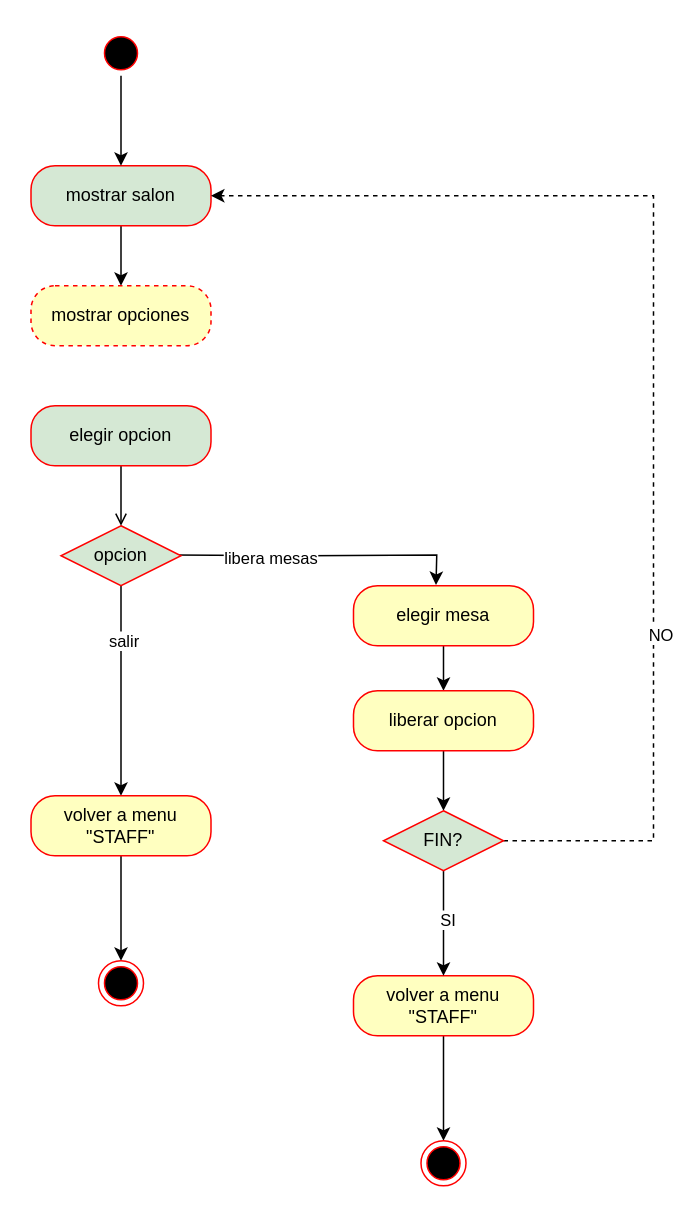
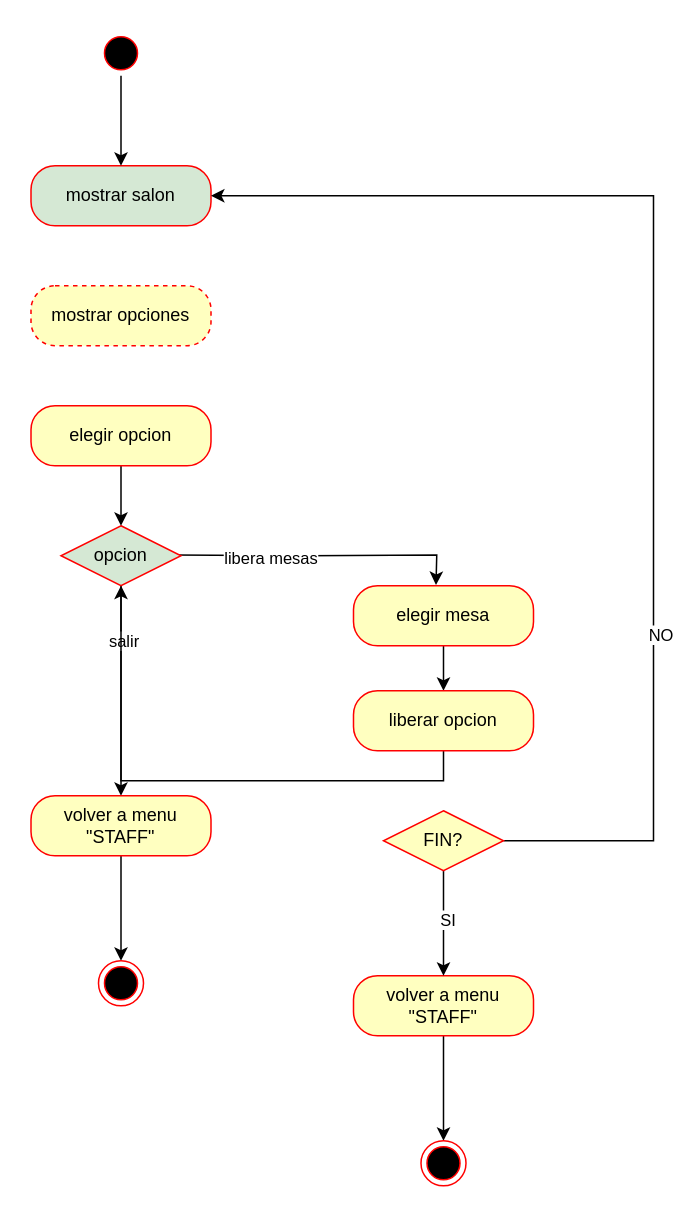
edge "FIN?" -> "mostrar salon": style dashed -> solid
edge "mostrar salon" -> "mostrar opciones": removed
node "elegir opcion": fillcolor #d5e8d4 -> #ffffc0
edge "elegir opcion" -> "opcion": arrowhead open -> classic
edge "liberar opcion" -> "FIN?": now "liberar opcion" -> "opcion"
node "FIN?": fillcolor #d5e8d4 -> #ffffc0
